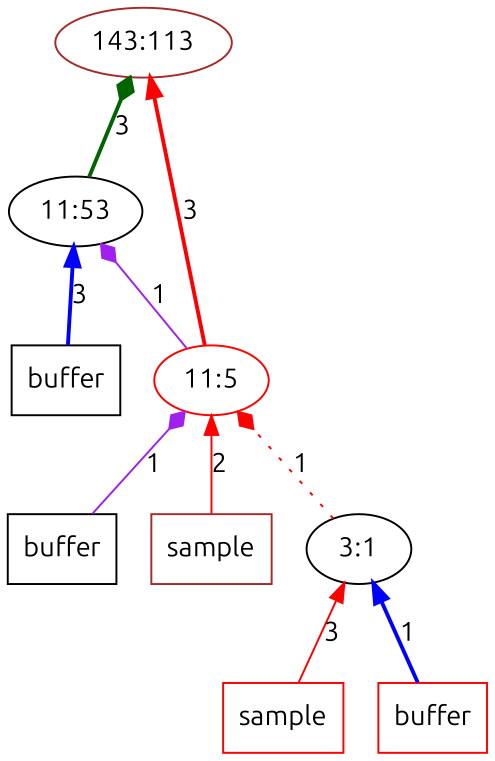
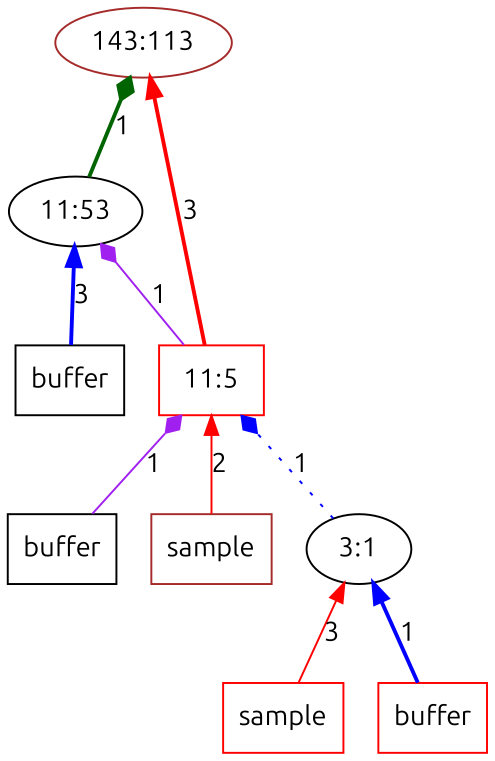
edge "11:53" -> "143:113": label "3" -> "1"
node "11:5": shape ellipse -> box
edge "3:1" -> "11:5": color red -> blue
